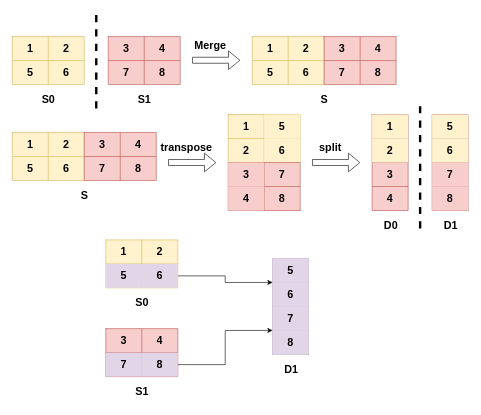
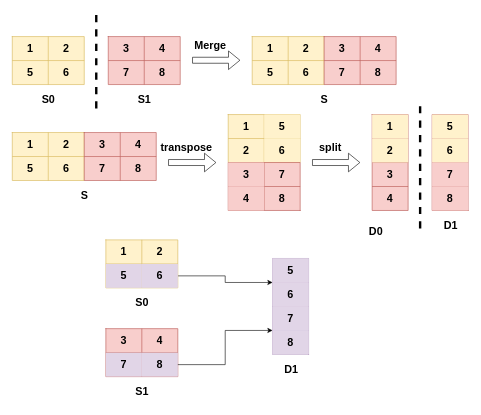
node "D0": moved (391, 225) -> (376, 231)
